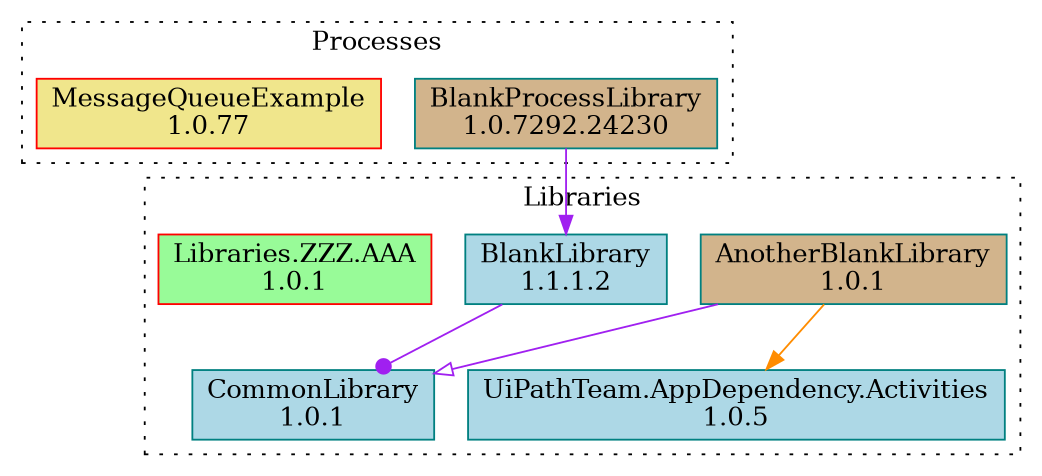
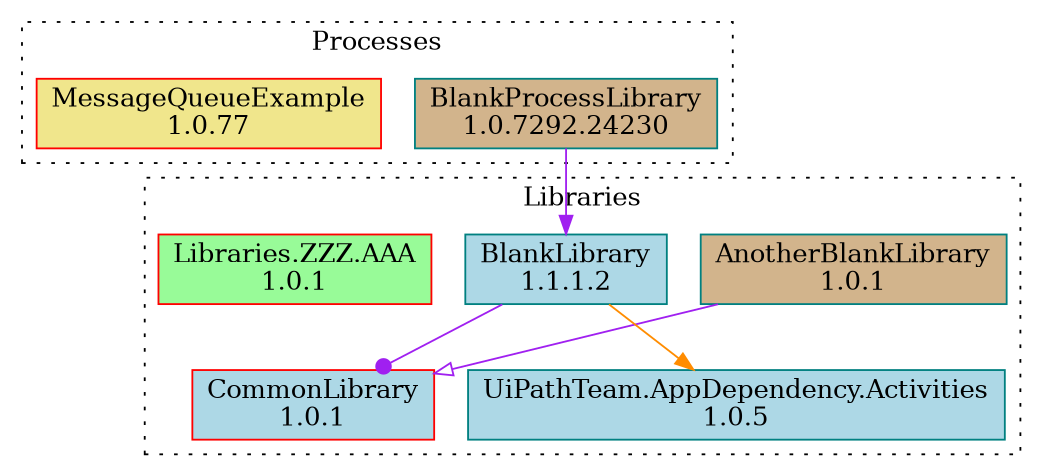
edge "AnotherBlankLibrary 1.0.1" -> "UiPathTeam.AppDependency.Activities 1.0.5": now "BlankLibrary 1.1.1.2" -> "UiPathTeam.AppDependency.Activities 1.0.5"
node "CommonLibrary 1.0.1": color teal -> red
